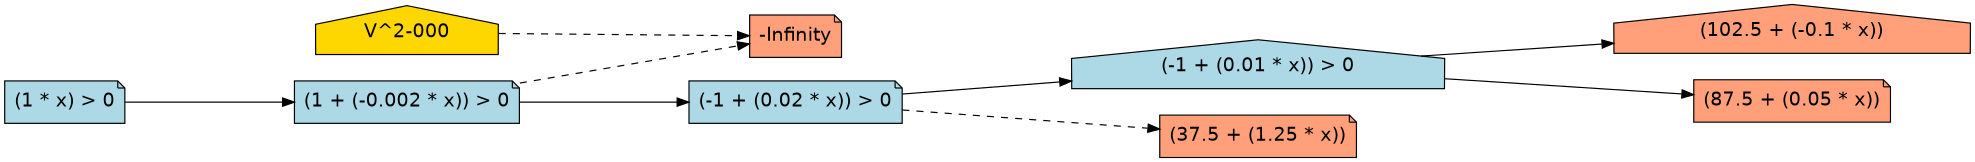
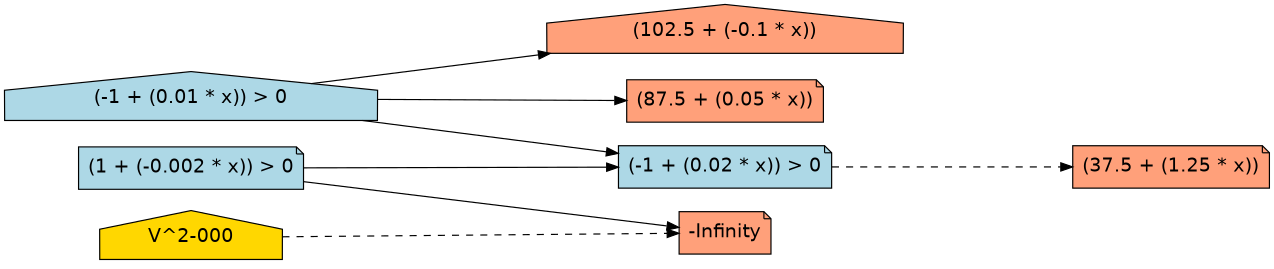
edge "(1 + (-0.002 * x)) > 0" -> "-Infinity": style dashed -> solid
edge "(-1 + (0.02 * x)) > 0" -> "(-1 + (0.01 * x)) > 0": reversed
node "(1 * x) > 0": removed
